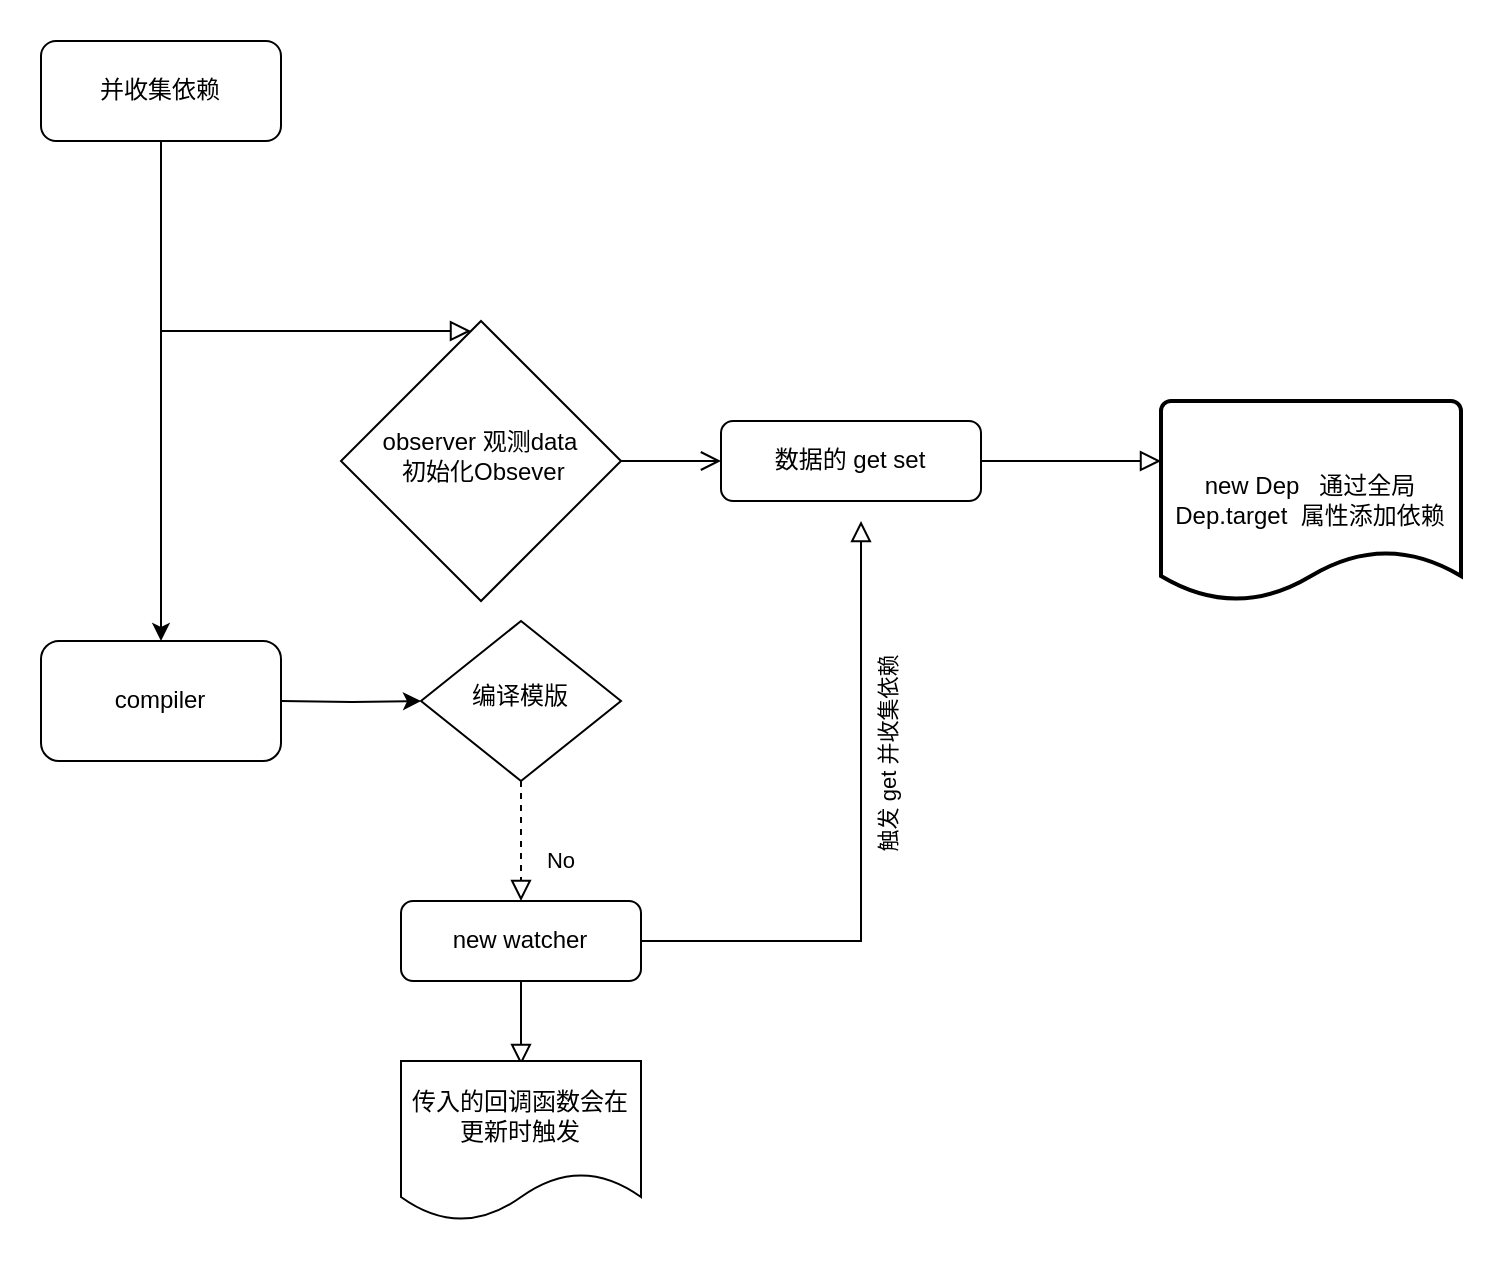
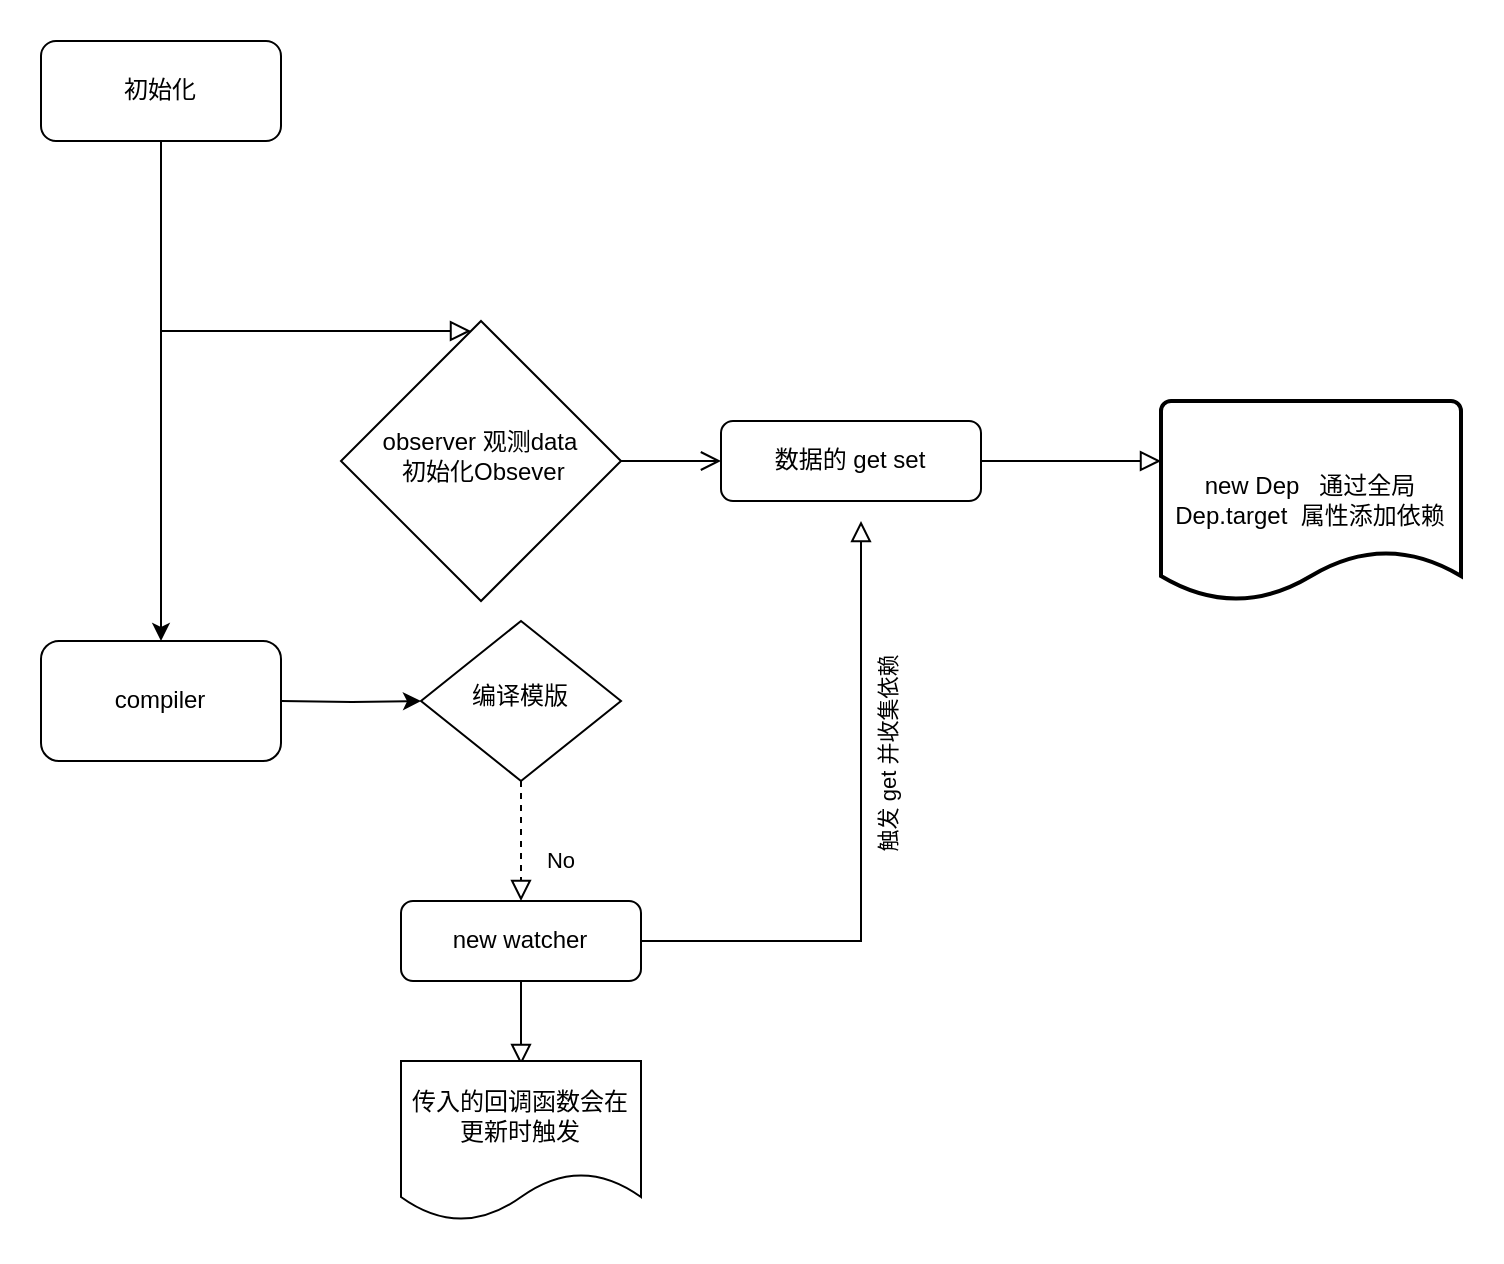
node "并收集依赖": label "并收集依赖" -> "初始化"
